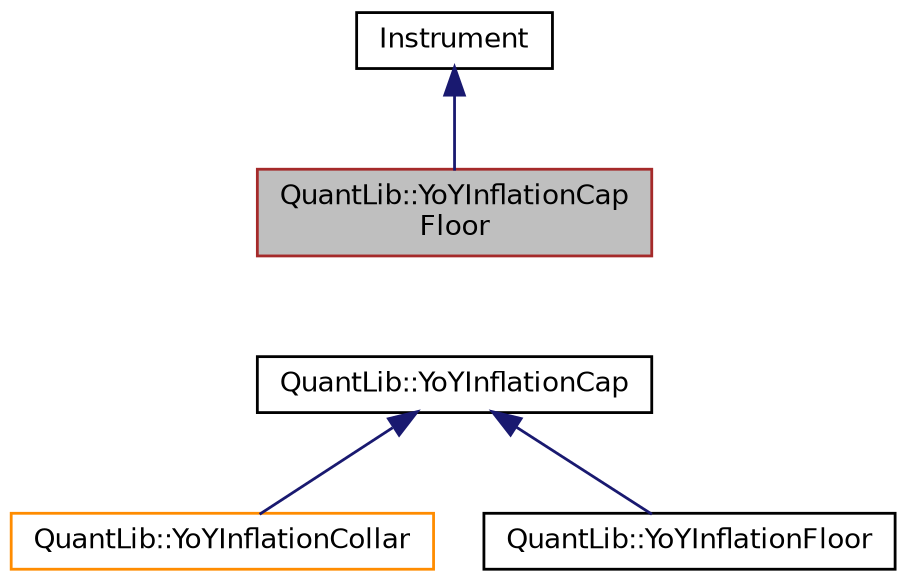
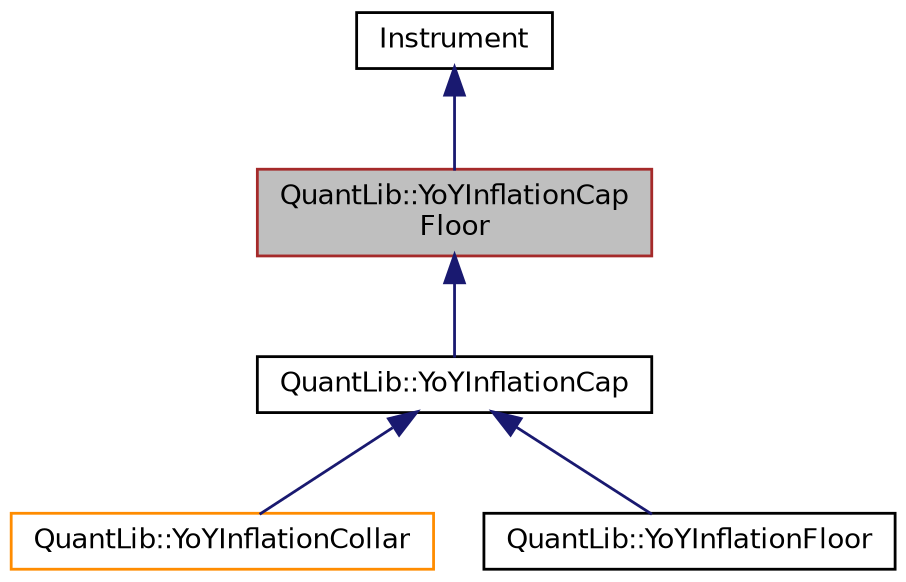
edge "QuantLib::YoYInflationCap" -> "QuantLib::YoYInflationCap Floor": added
